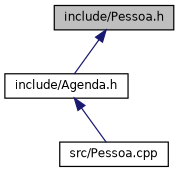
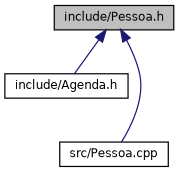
edge "src/Pessoa.cpp" -> "include/Agenda.h": now "src/Pessoa.cpp" -> "include/Pessoa.h"
